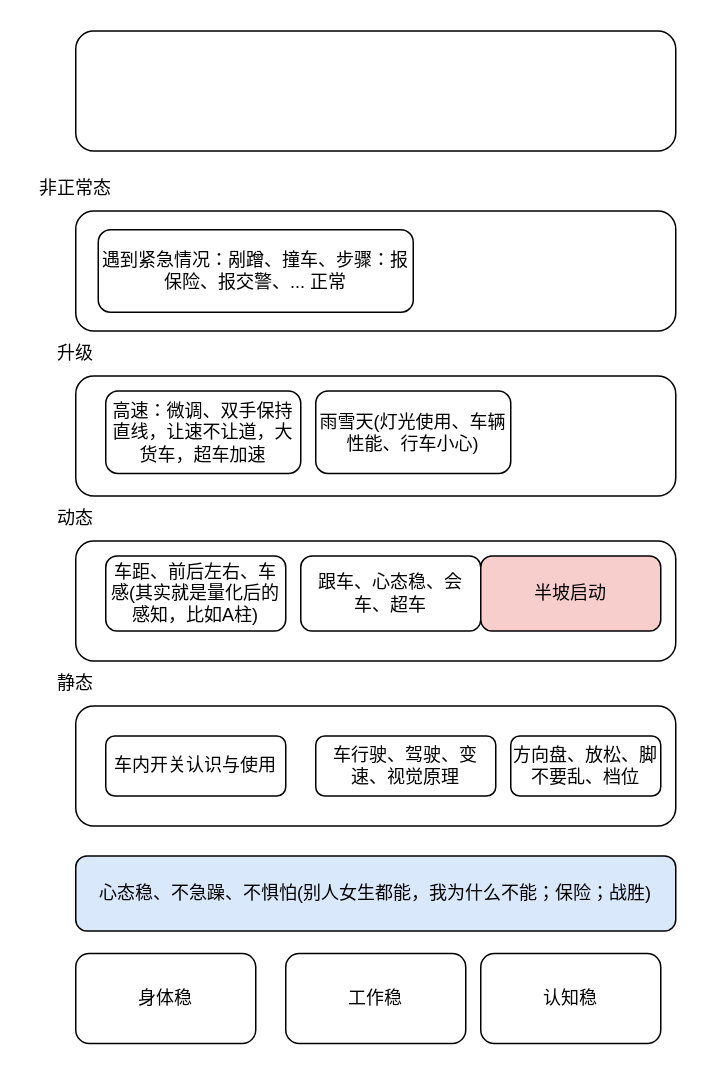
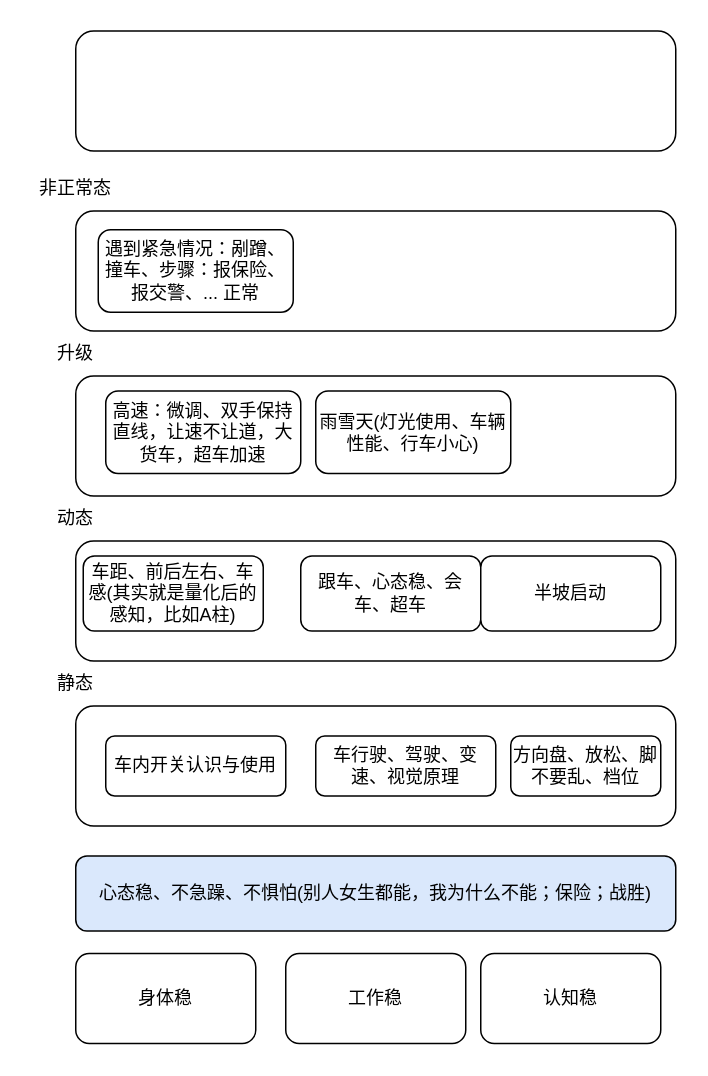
node "遇到紧急情况：剐蹭、撞车、步骤：报保险、报交警、... 正常": size 315x83 -> 195x83
node "车距、前后左右、车感(其实就是量化后的感知，比如A柱)": moved (196, 593) -> (173, 593)
node "半坡启动": fillcolor #f8cecc -> #ffffff
